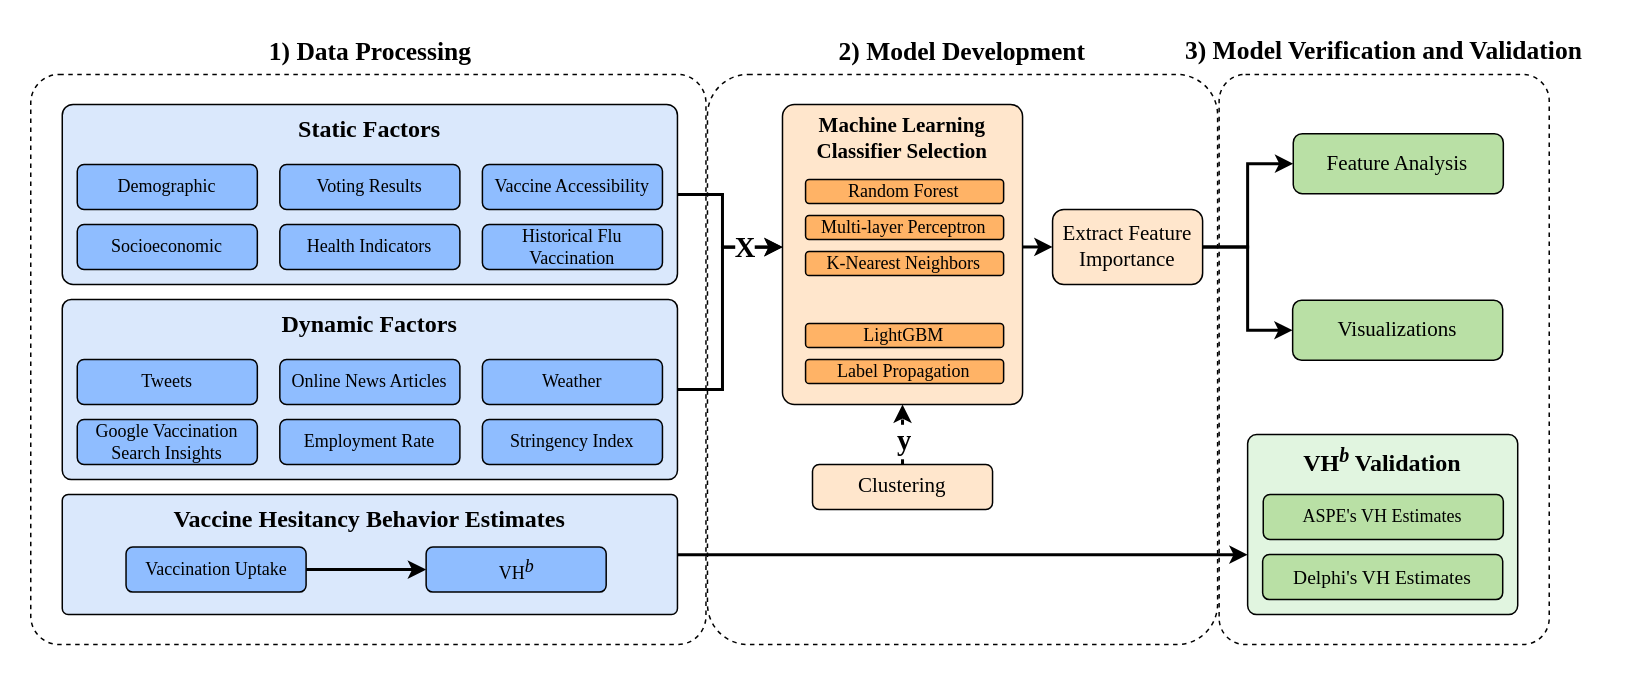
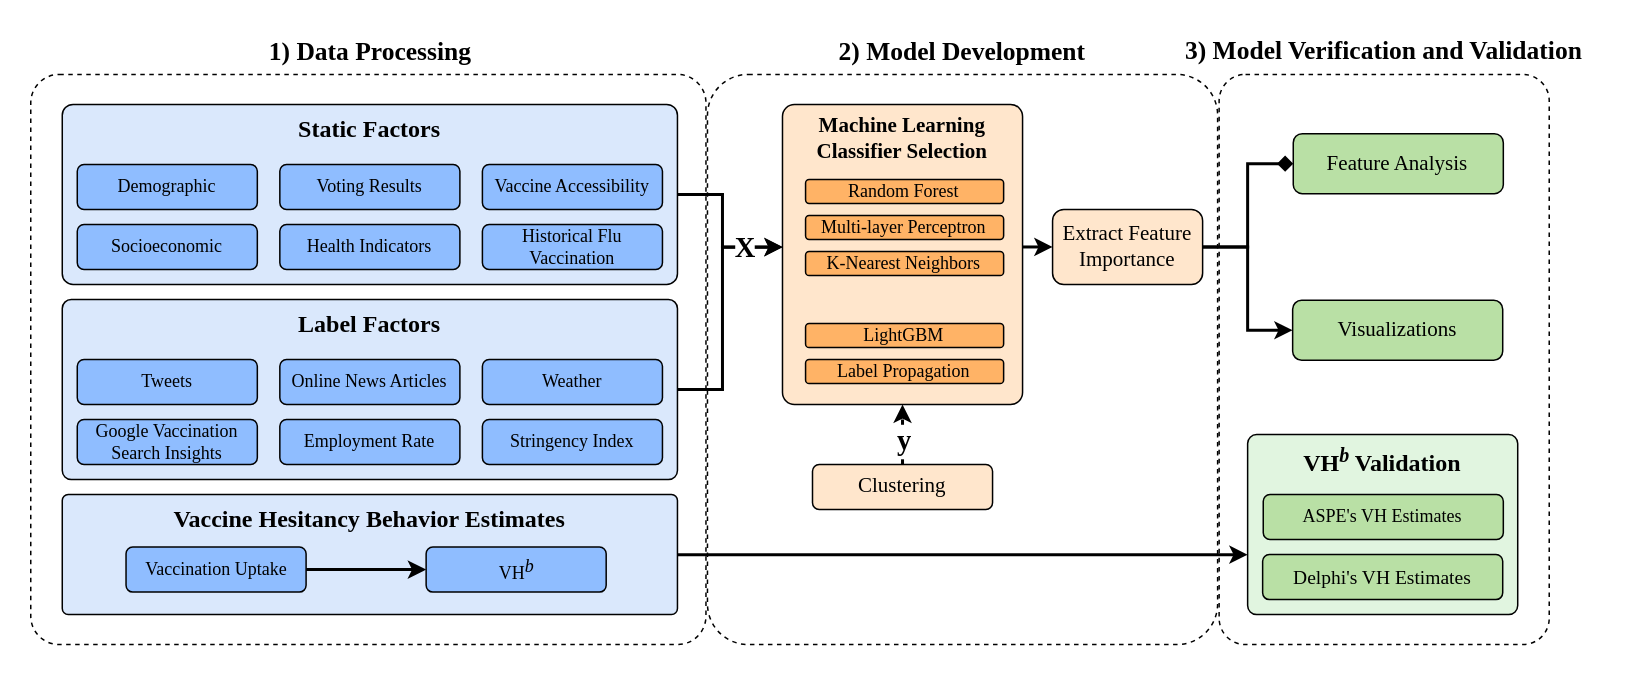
edge "Extract Feature Importance" -> "Feature Analysis": arrowhead classic -> diamond
node "Dynamic Factors": label "Dynamic Factors" -> "Label Factors"
